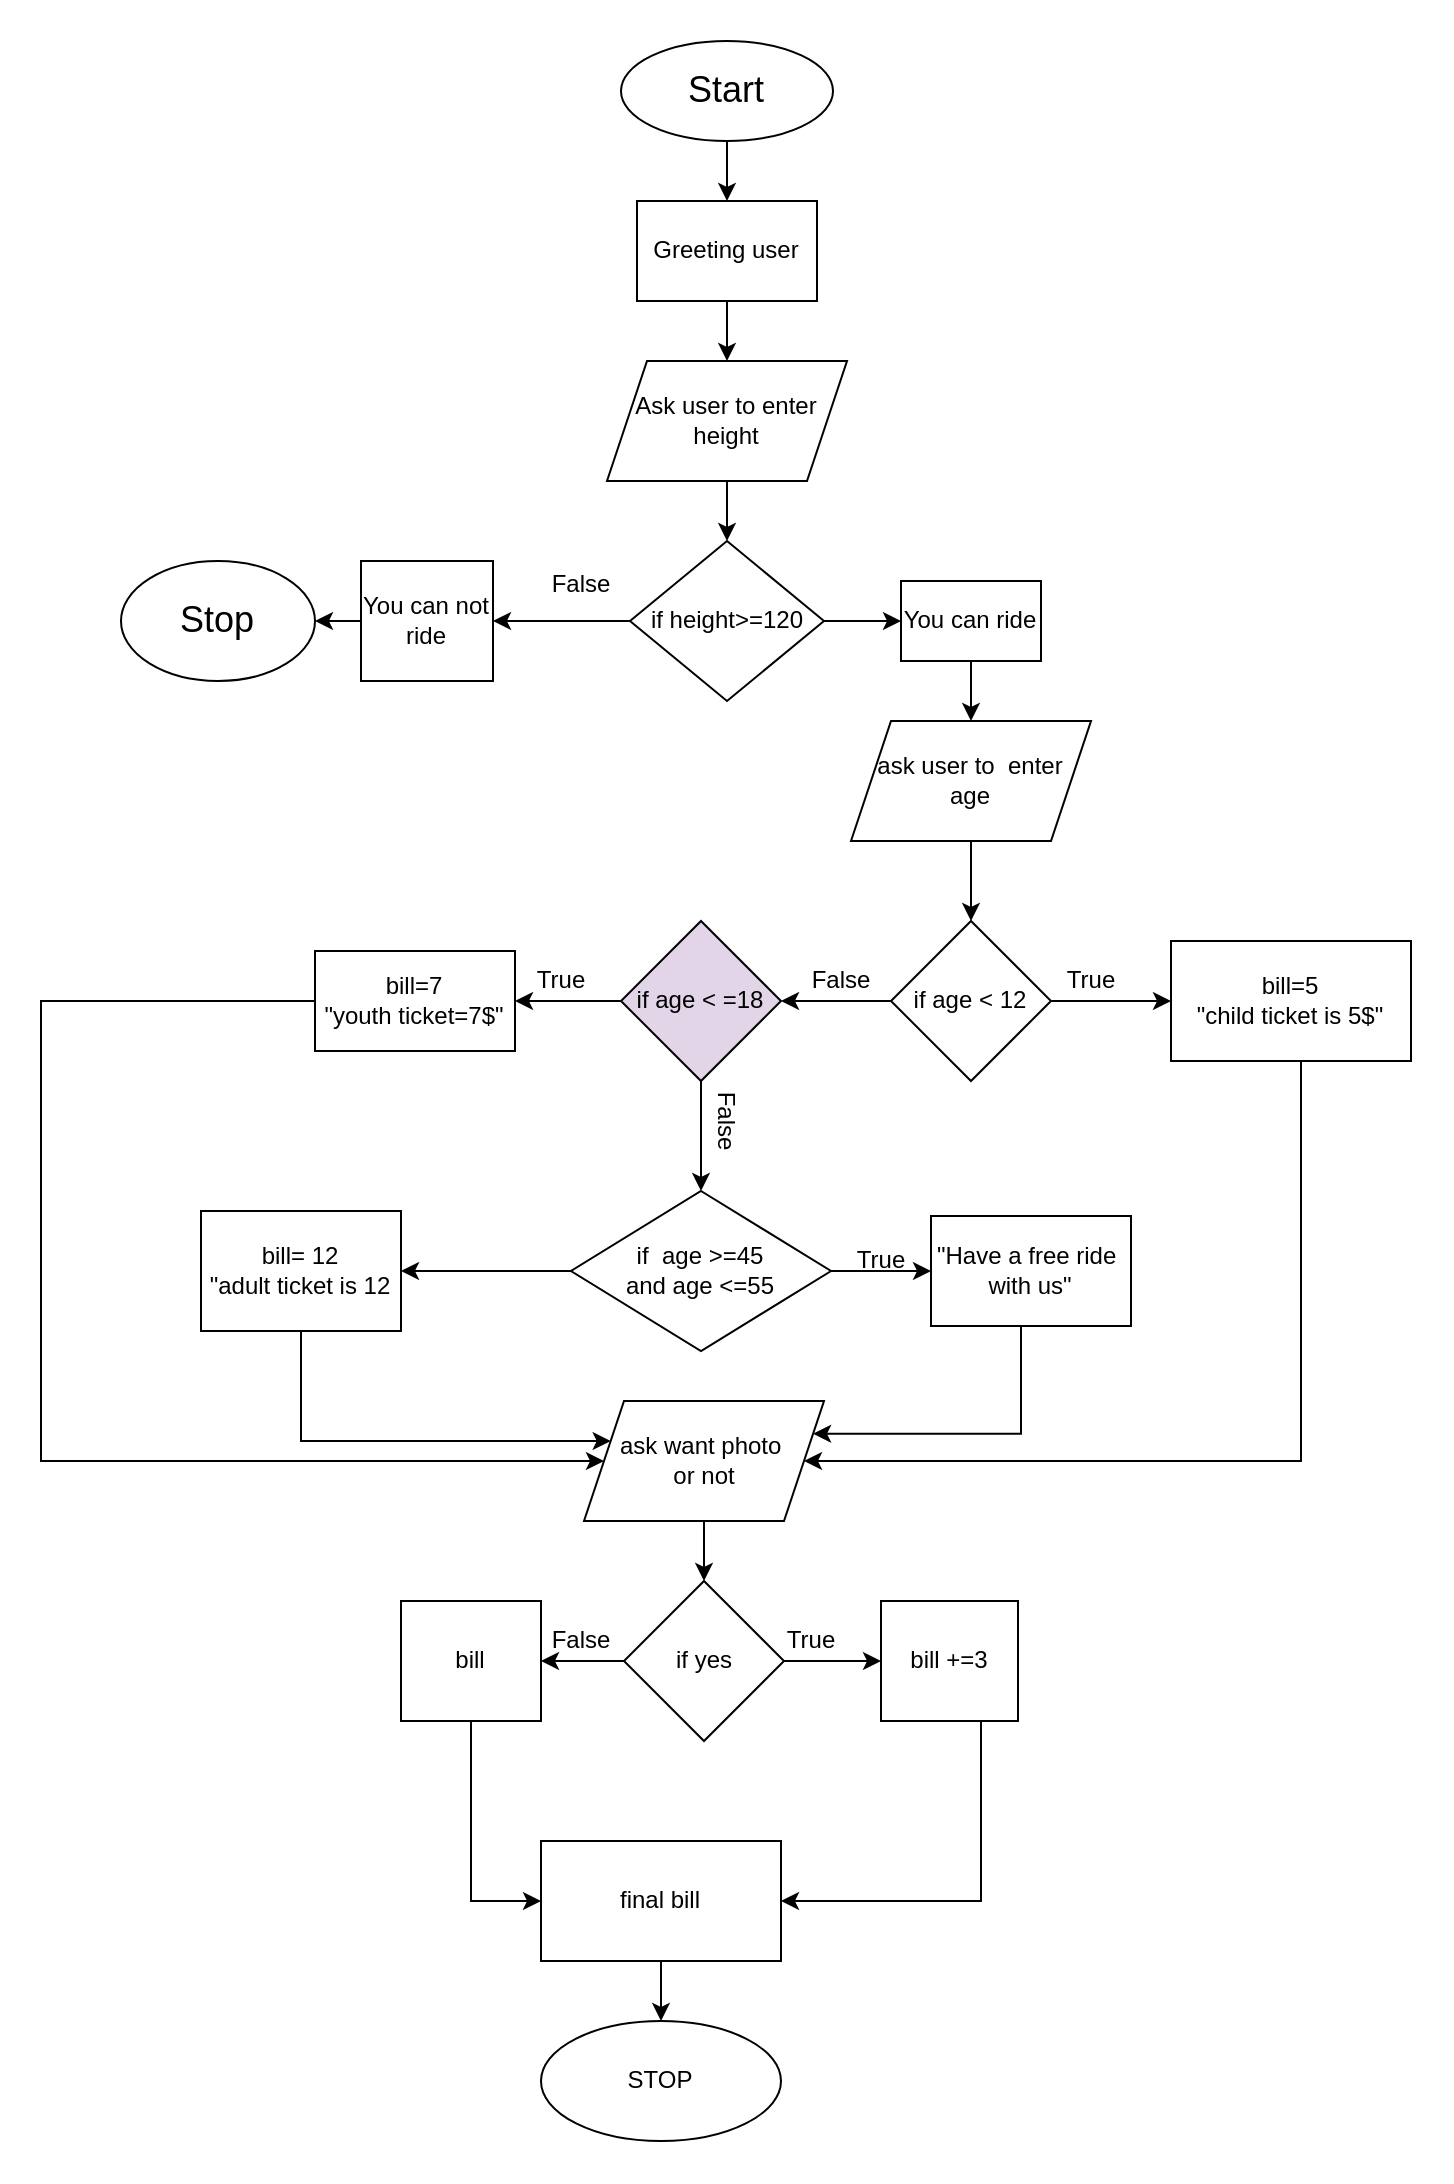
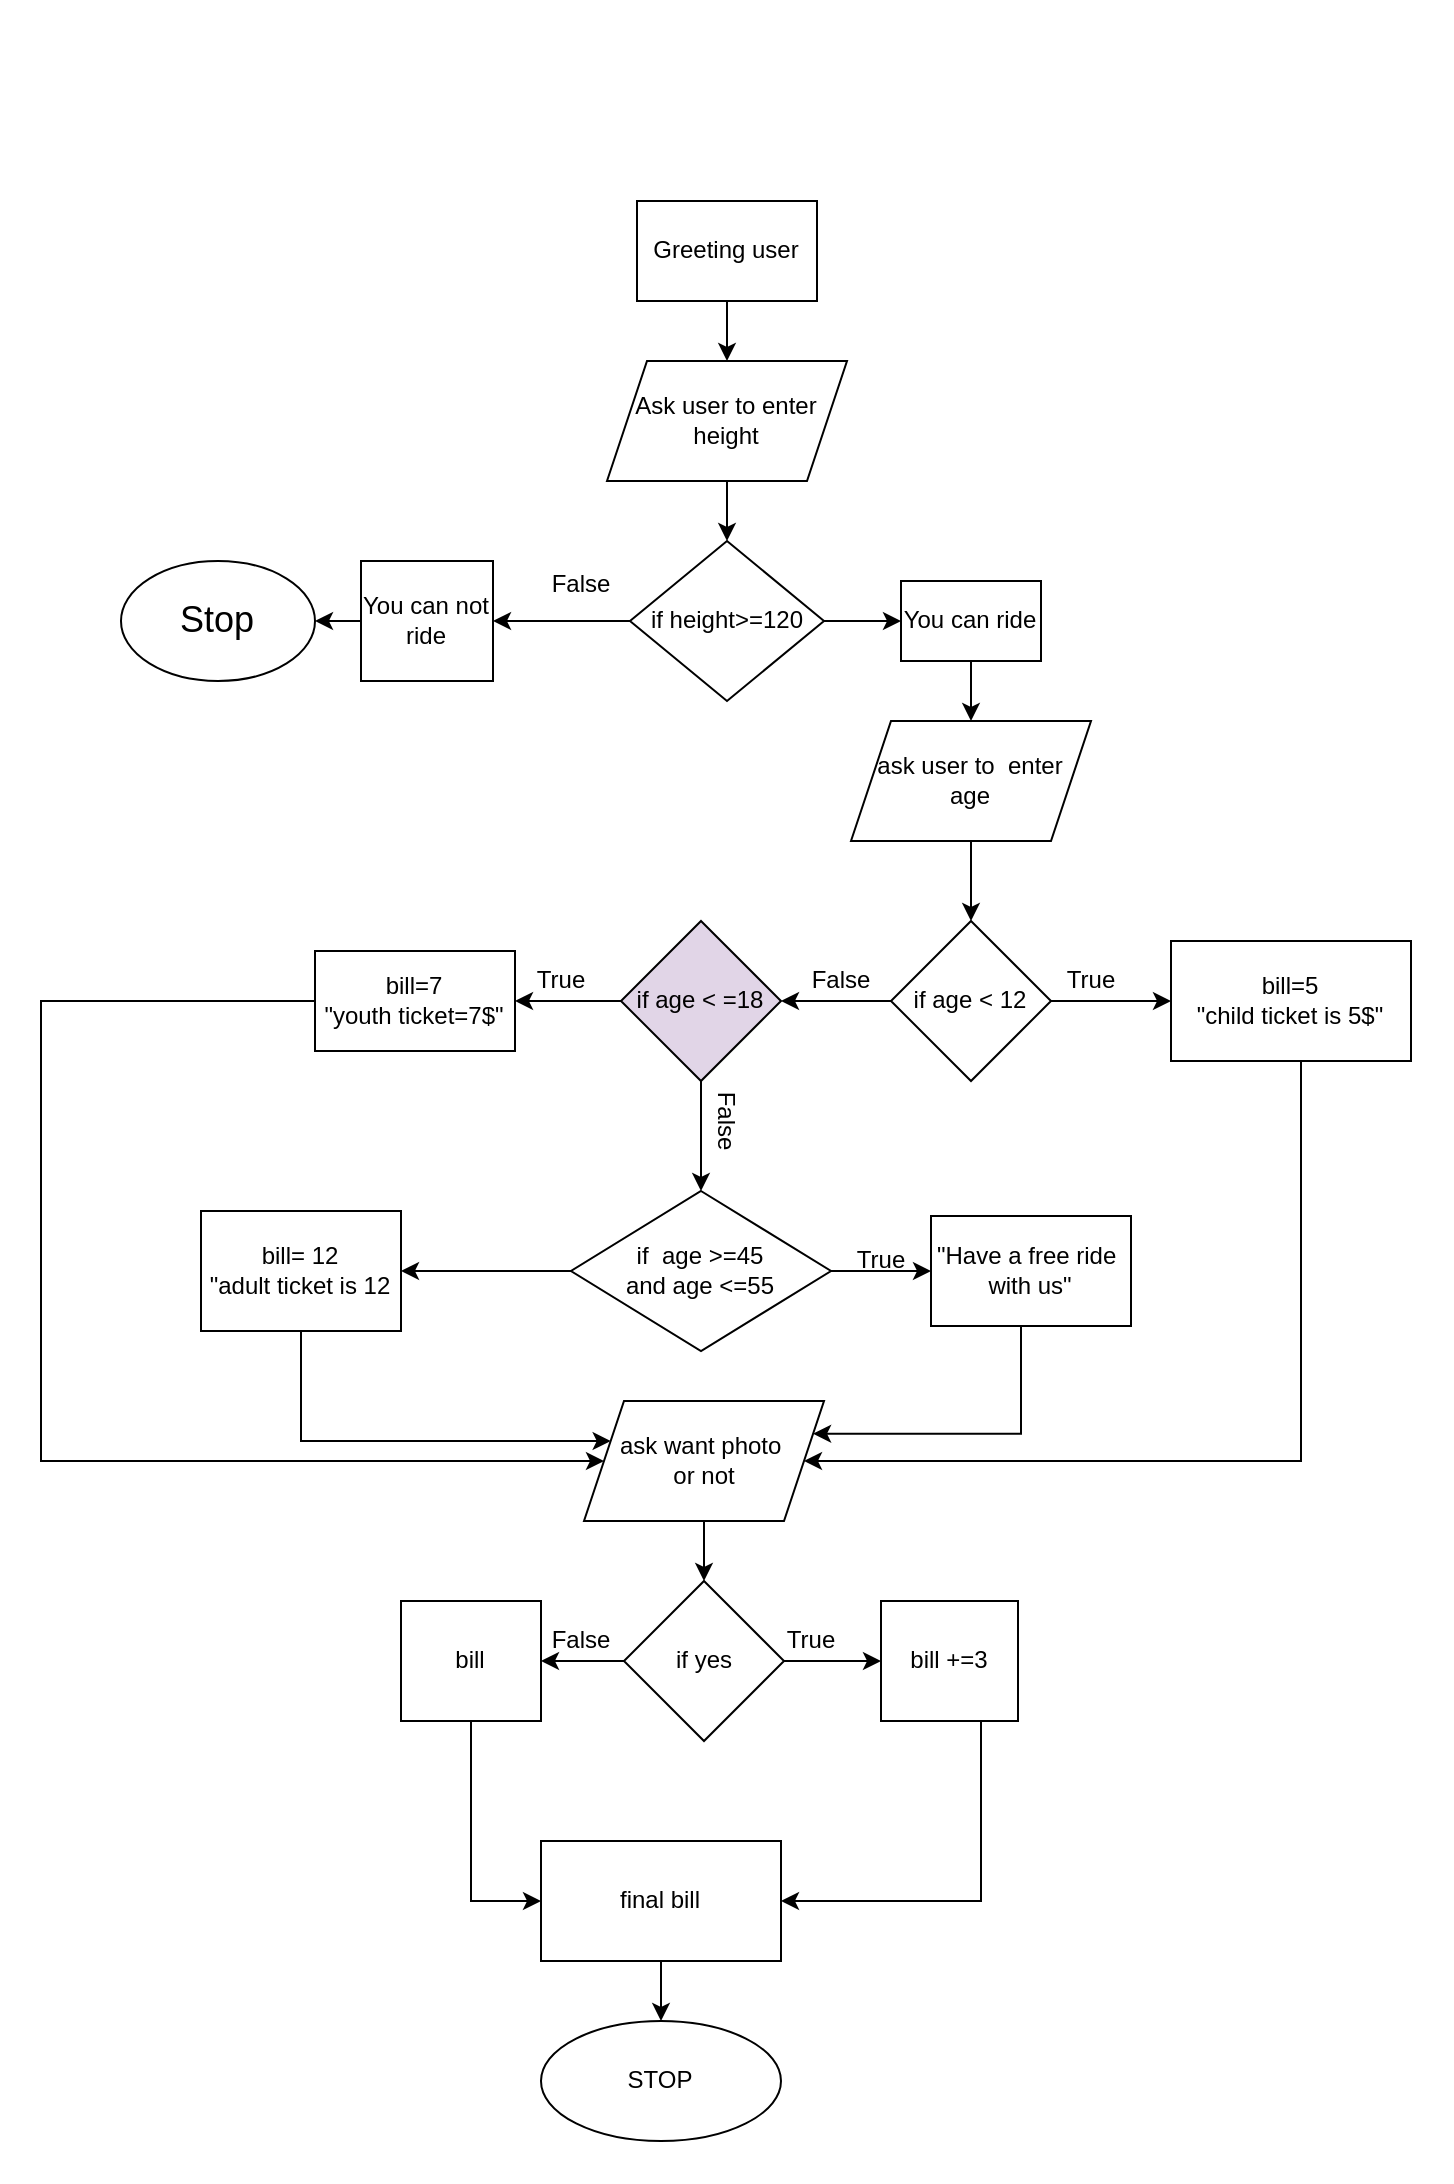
node "Start": removed
edge "Start" -> "Greeting user": removed
